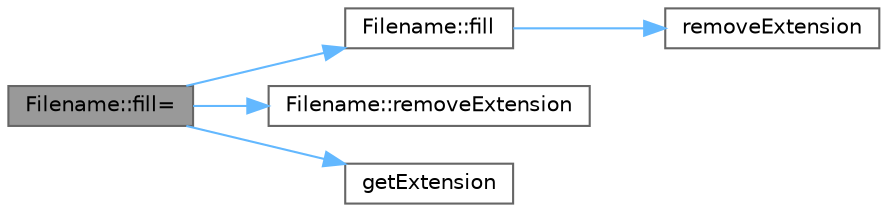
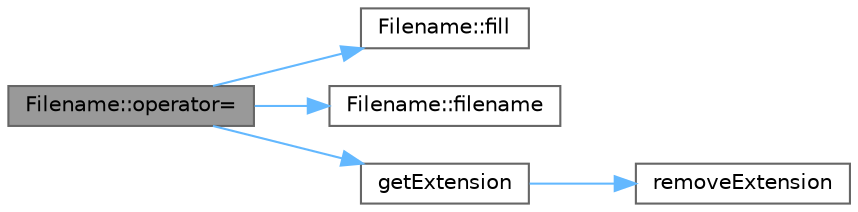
edge "Filename::fill" -> "removeExtension": now "getExtension" -> "removeExtension"
node "Filename::fill=": label "Filename::fill=" -> "Filename::operator="
node "Filename::removeExtension": label "Filename::removeExtension" -> "Filename::filename"
